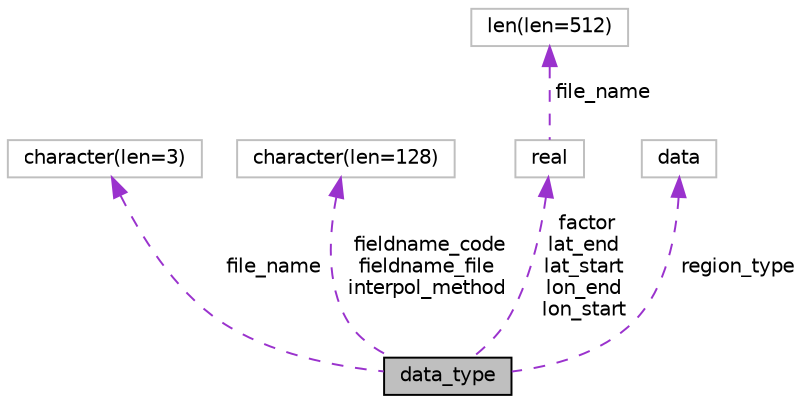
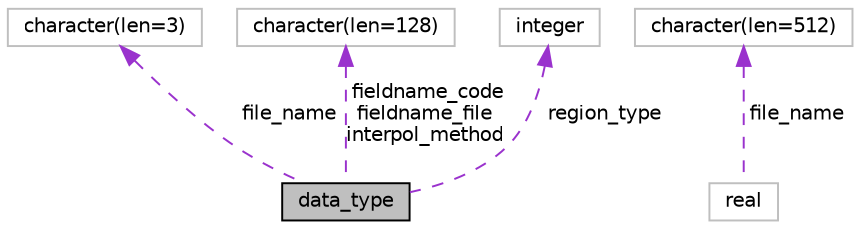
node "len(len=512)": label "len(len=512)" -> "character(len=512)"
node "data": label "data" -> "integer"
edge "data_type" -> "real": removed, label "factor lat_end lat_start lon_end lon_start"
